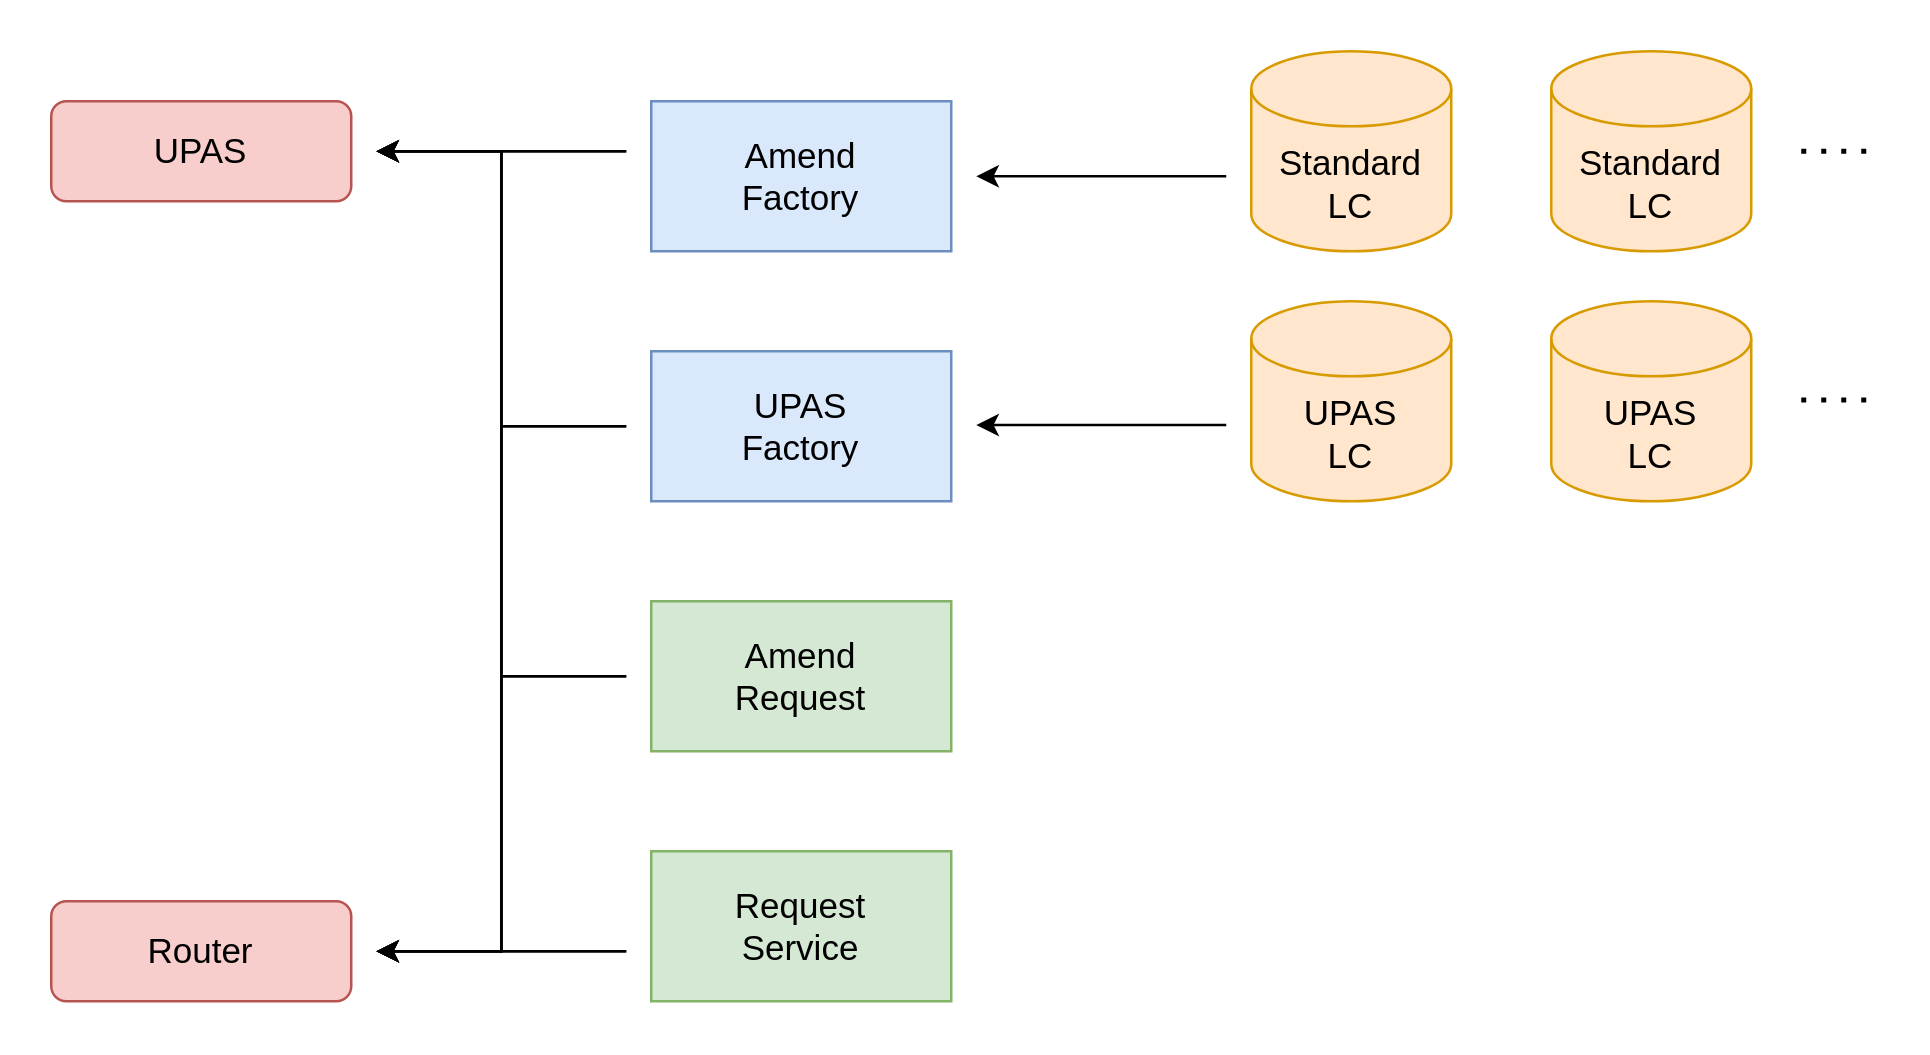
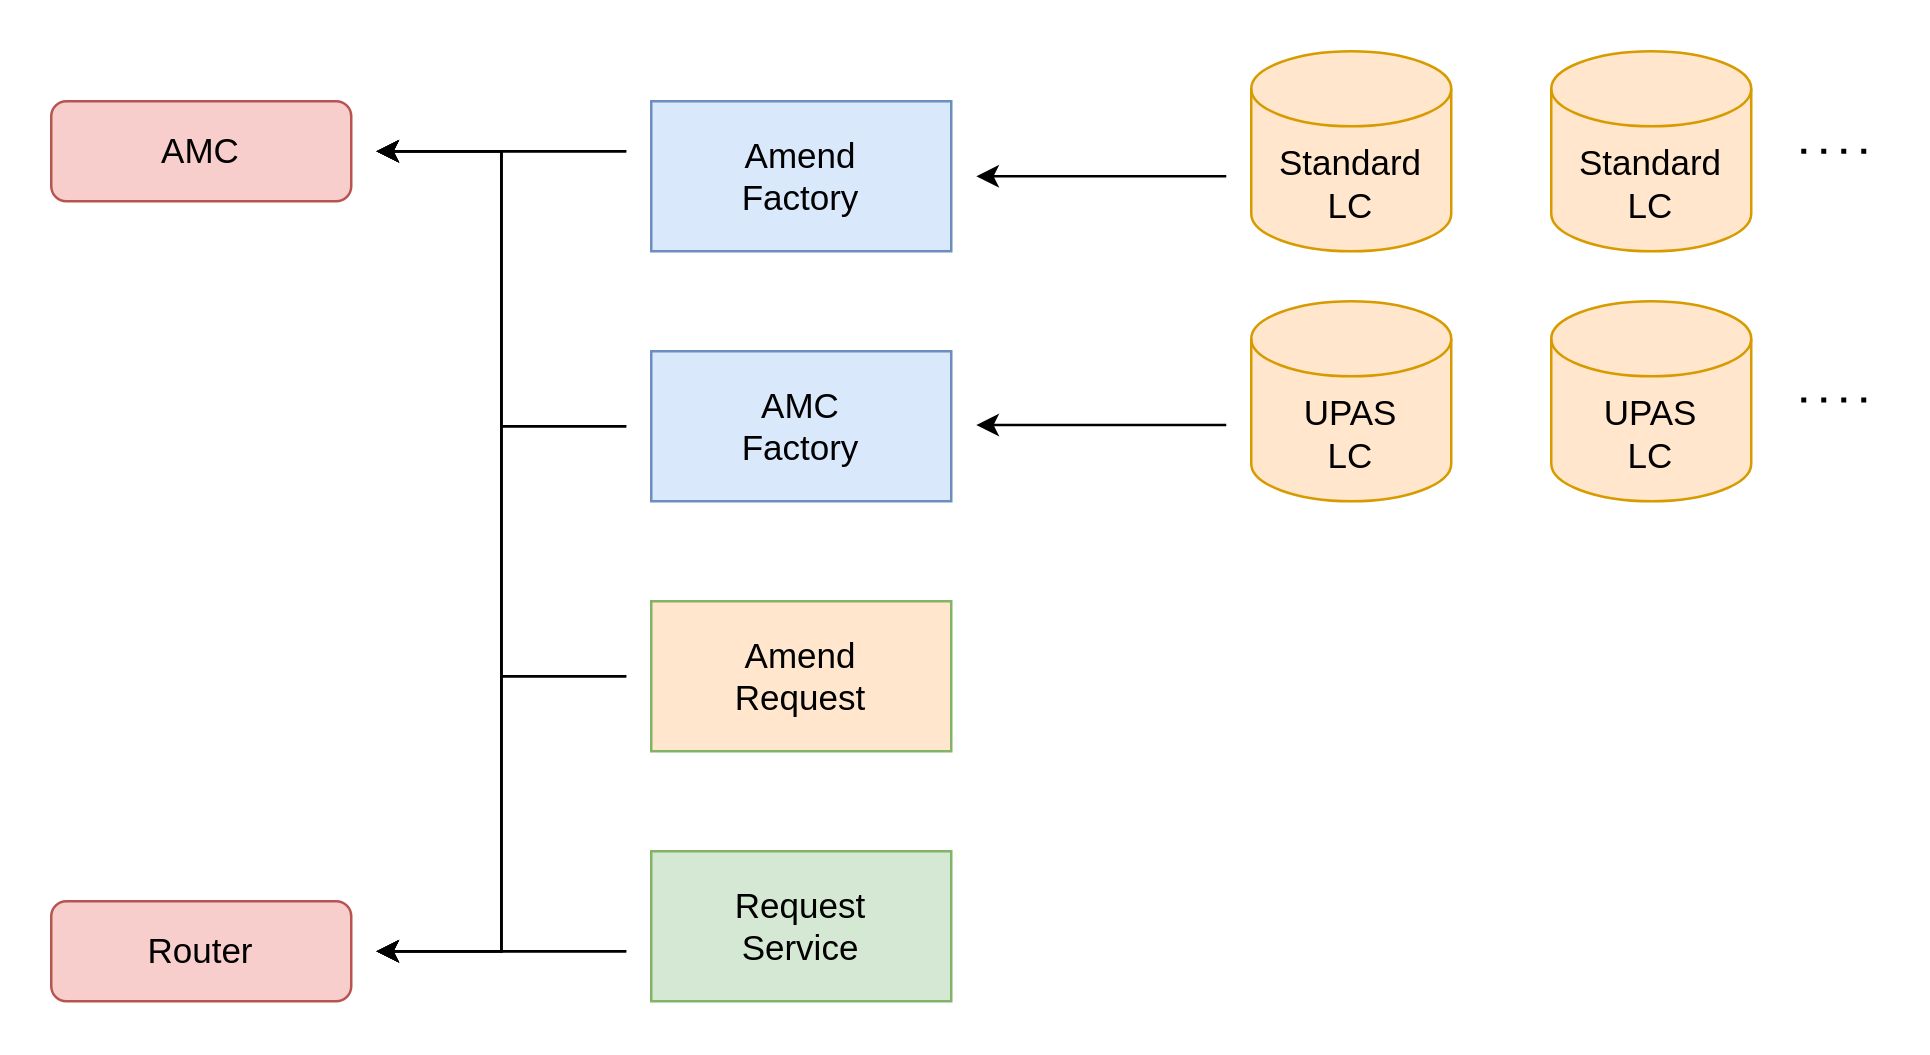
node "UPAS": label "UPAS" -> "AMC"
node "UPAS Factory": label "UPAS Factory" -> "AMC Factory"
node "Amend Request": fillcolor #d5e8d4 -> #ffe6cc
